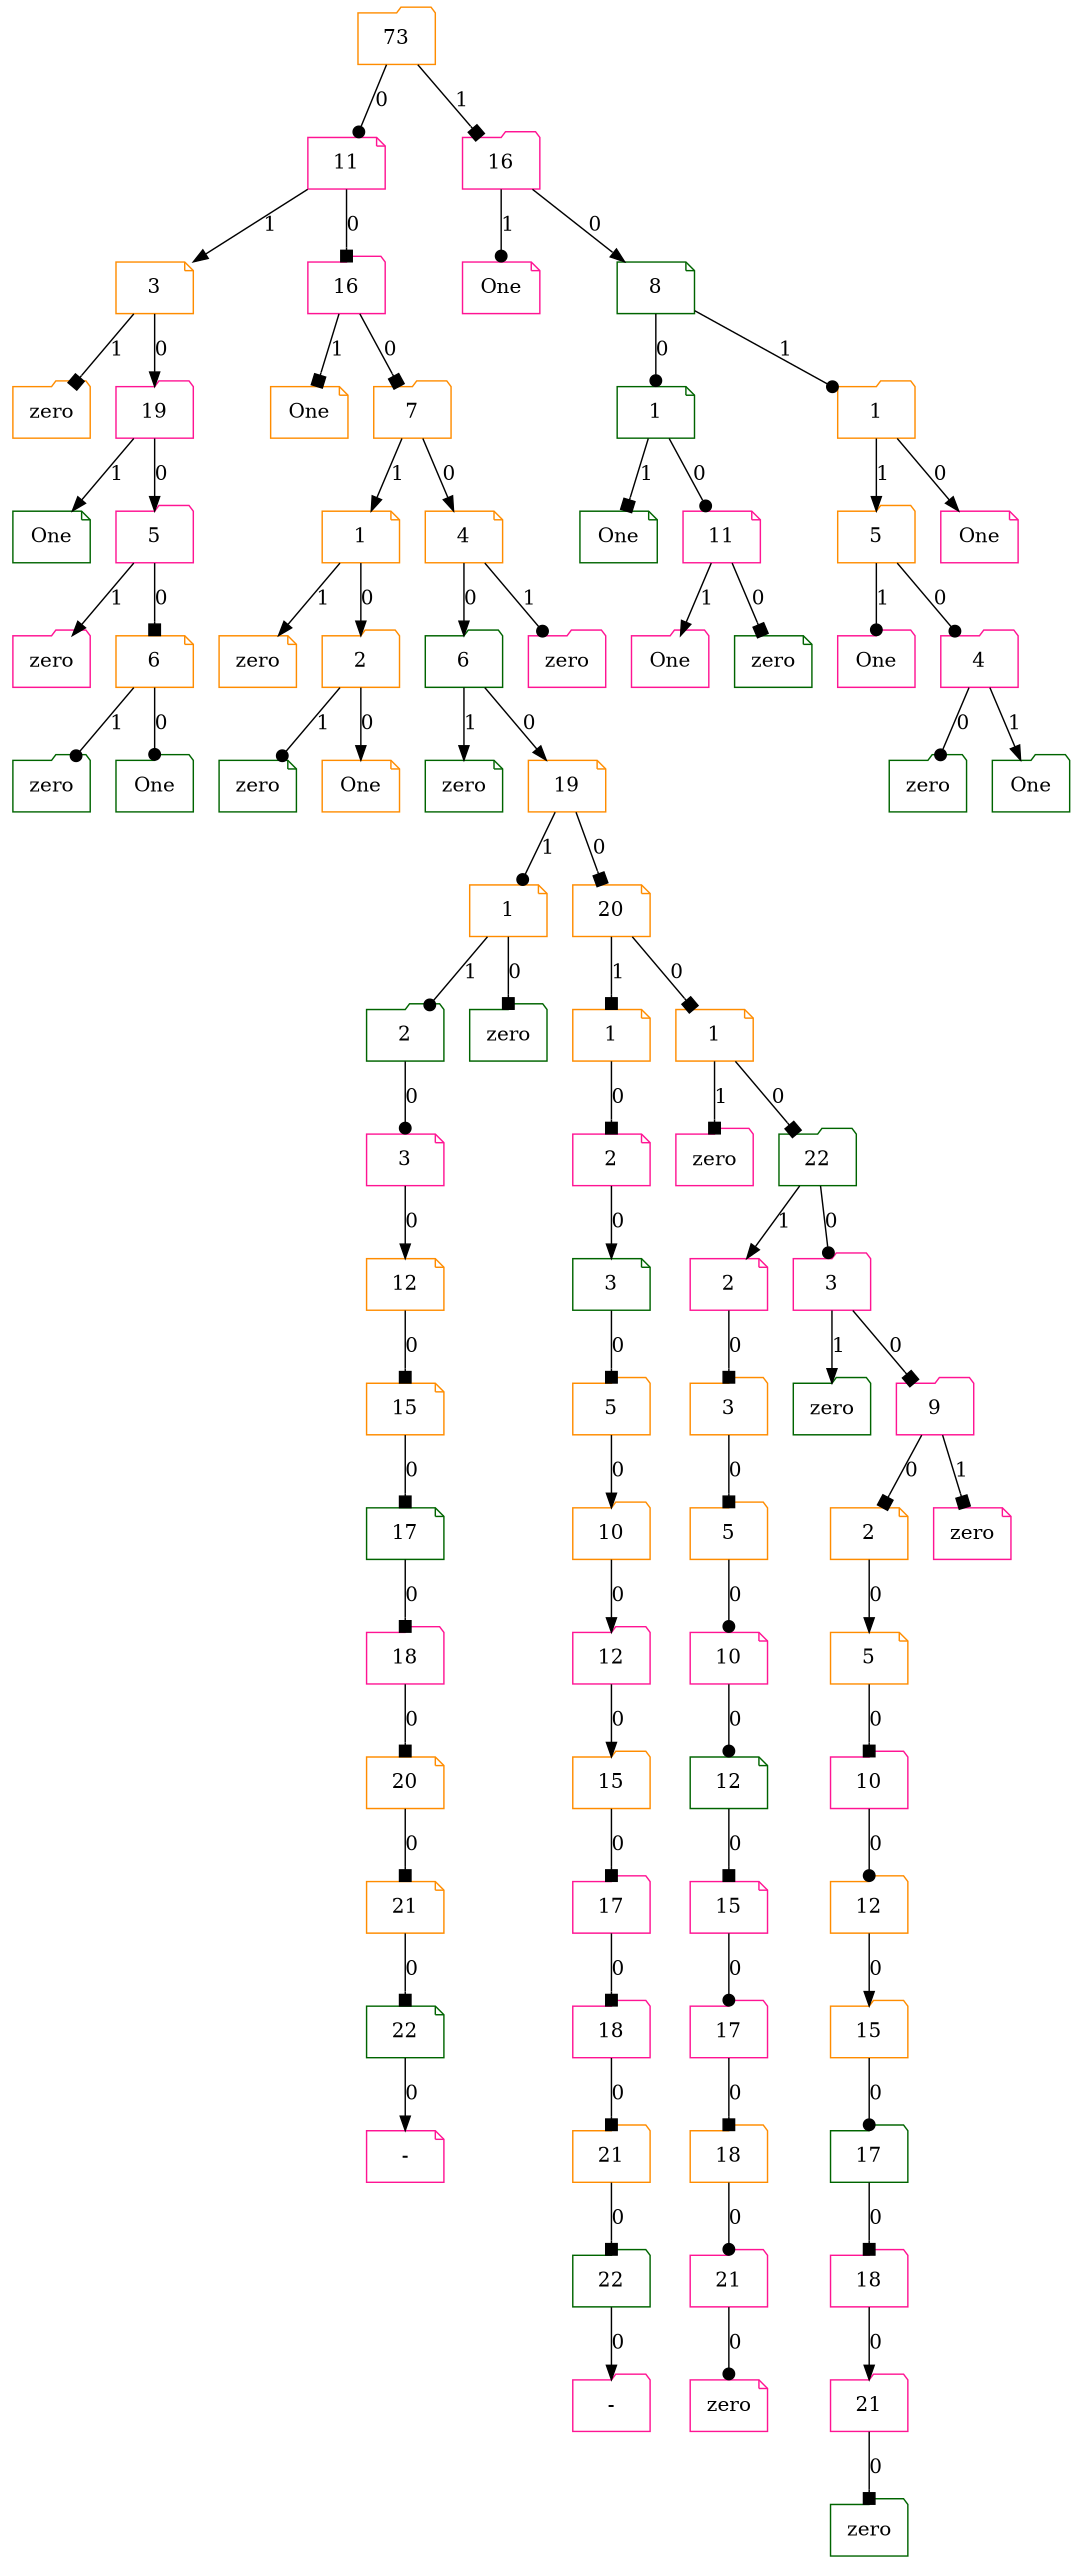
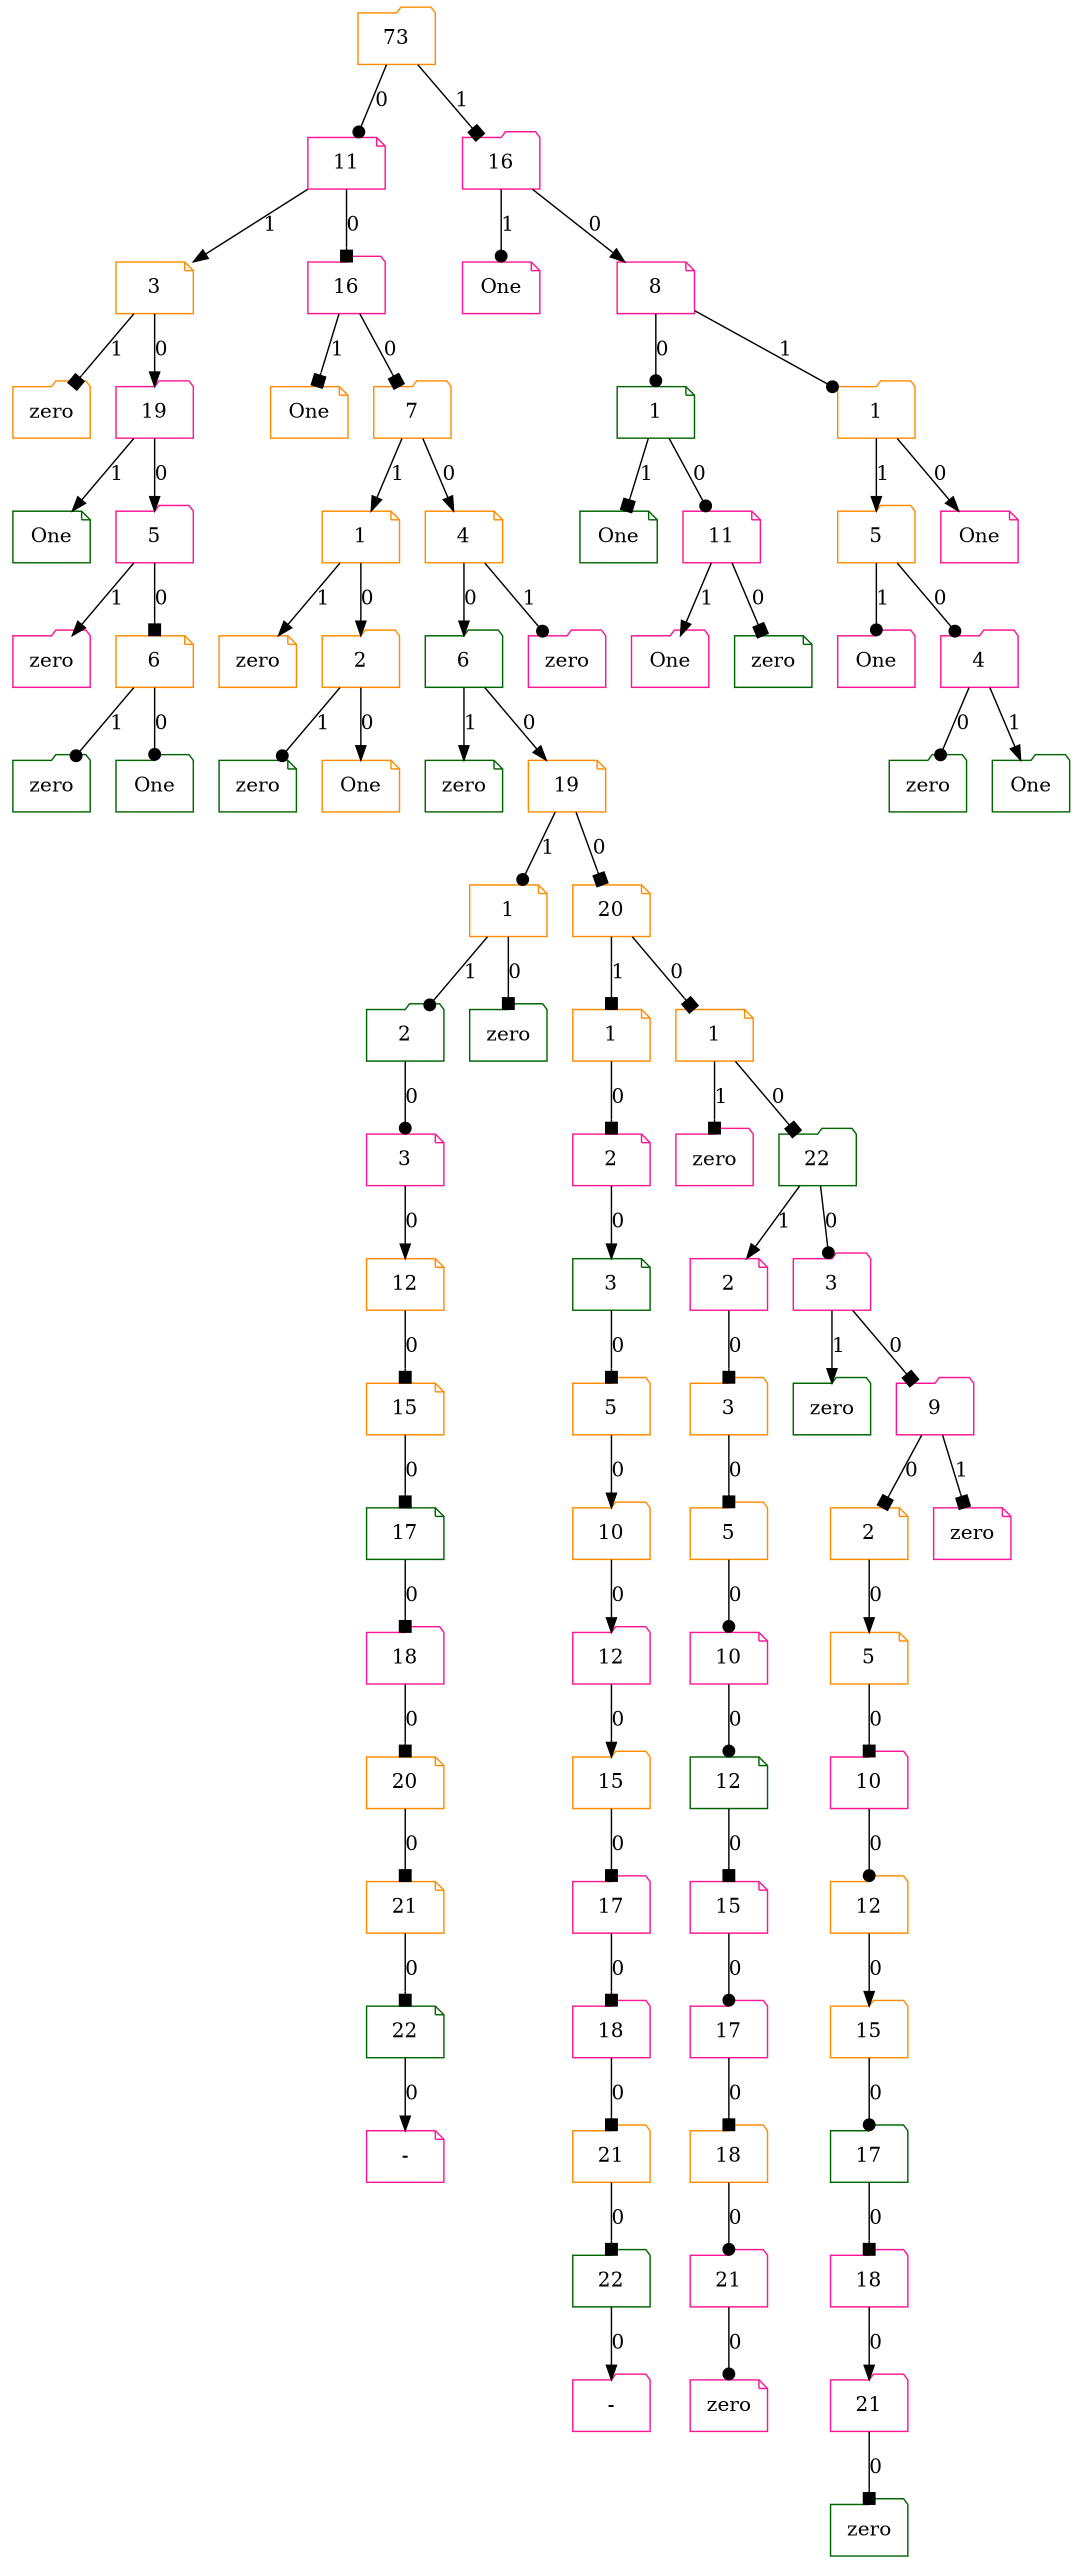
node "8": color darkgreen -> deeppink
